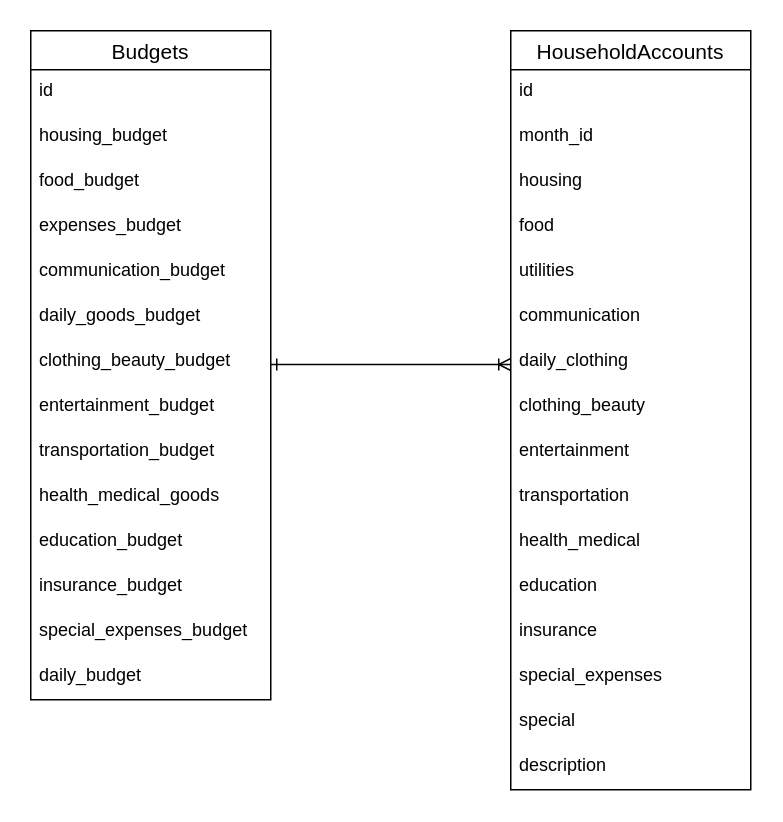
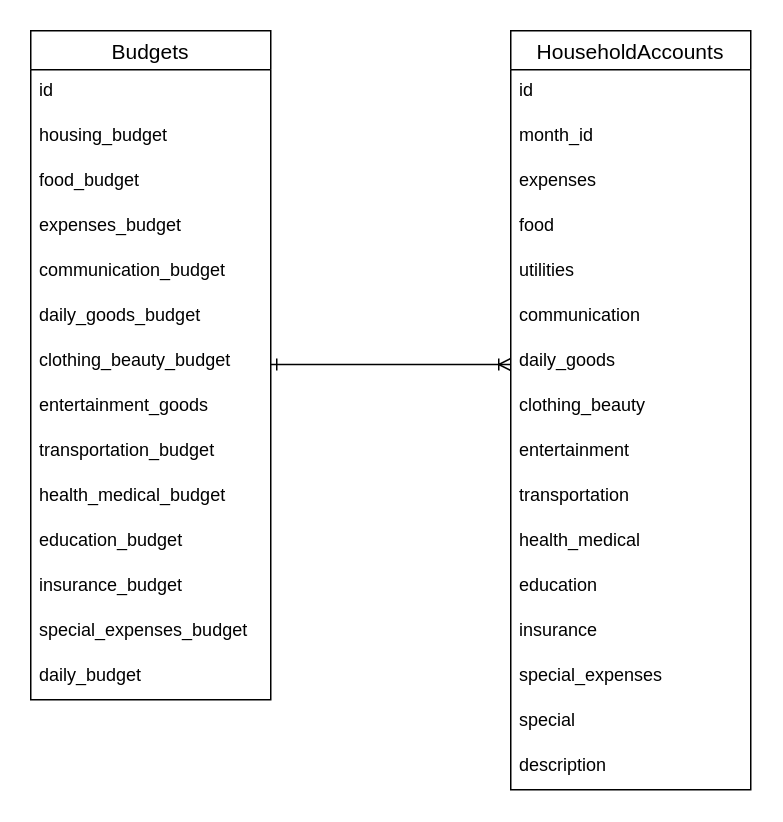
node "housing": label "housing" -> "expenses"
node "daily_clothing": label "daily_clothing" -> "daily_goods"
node "entertainment_budget": label "entertainment_budget" -> "entertainment_goods"
node "health_medical_goods": label "health_medical_goods" -> "health_medical_budget"
